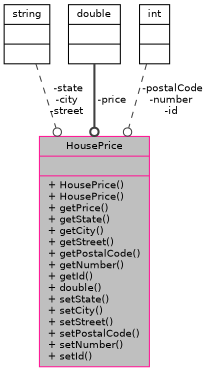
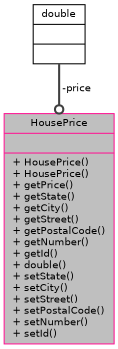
node "string": removed
node "int": removed
